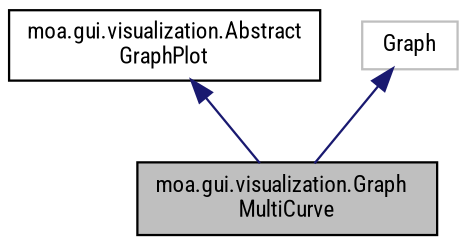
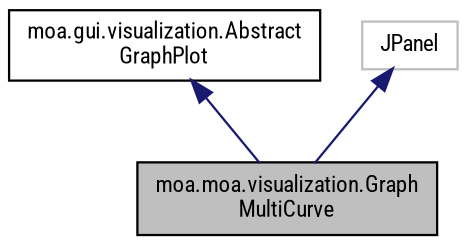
node "Graph": label "Graph" -> "JPanel"
node "moa.gui.visualization.Graph MultiCurve": label "moa.gui.visualization.Graph MultiCurve" -> "moa.moa.visualization.Graph MultiCurve"
